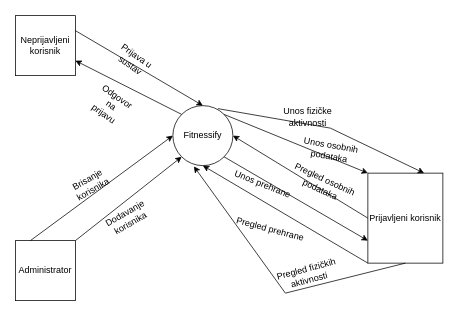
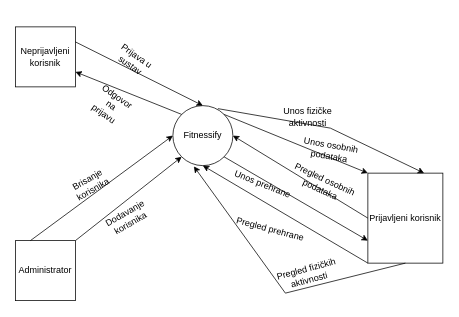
node "Neprijavljeni korisnik": moved (45, 45) -> (45, 57)
